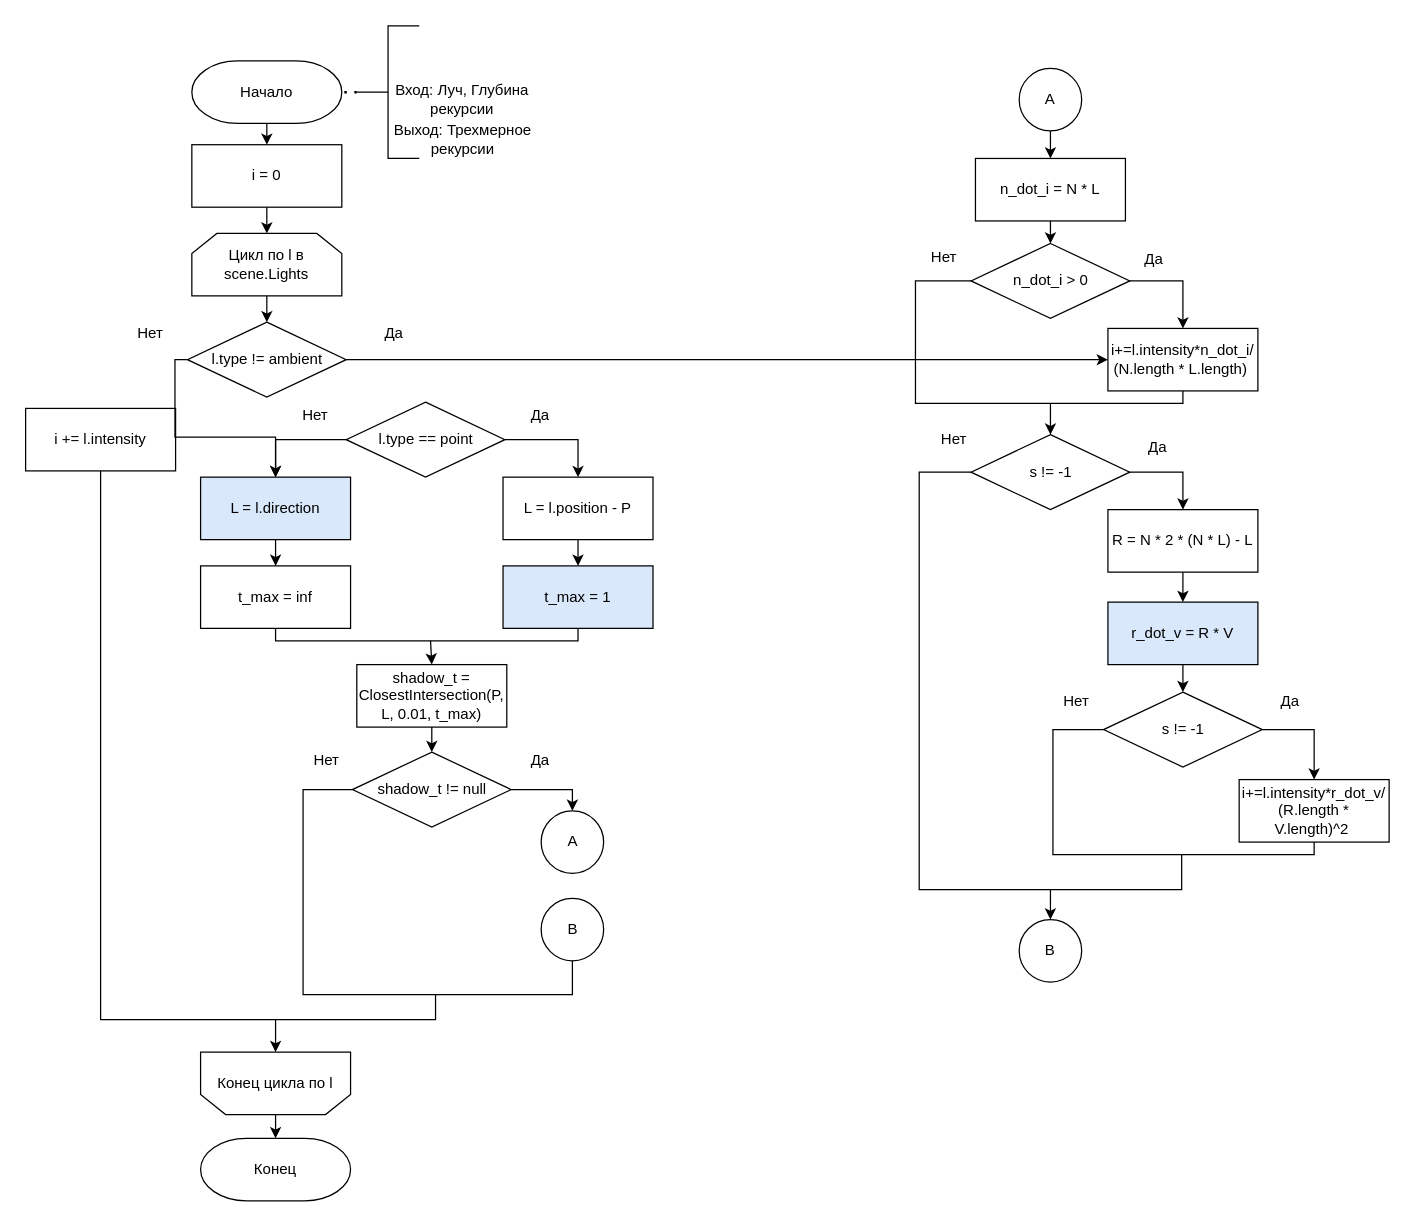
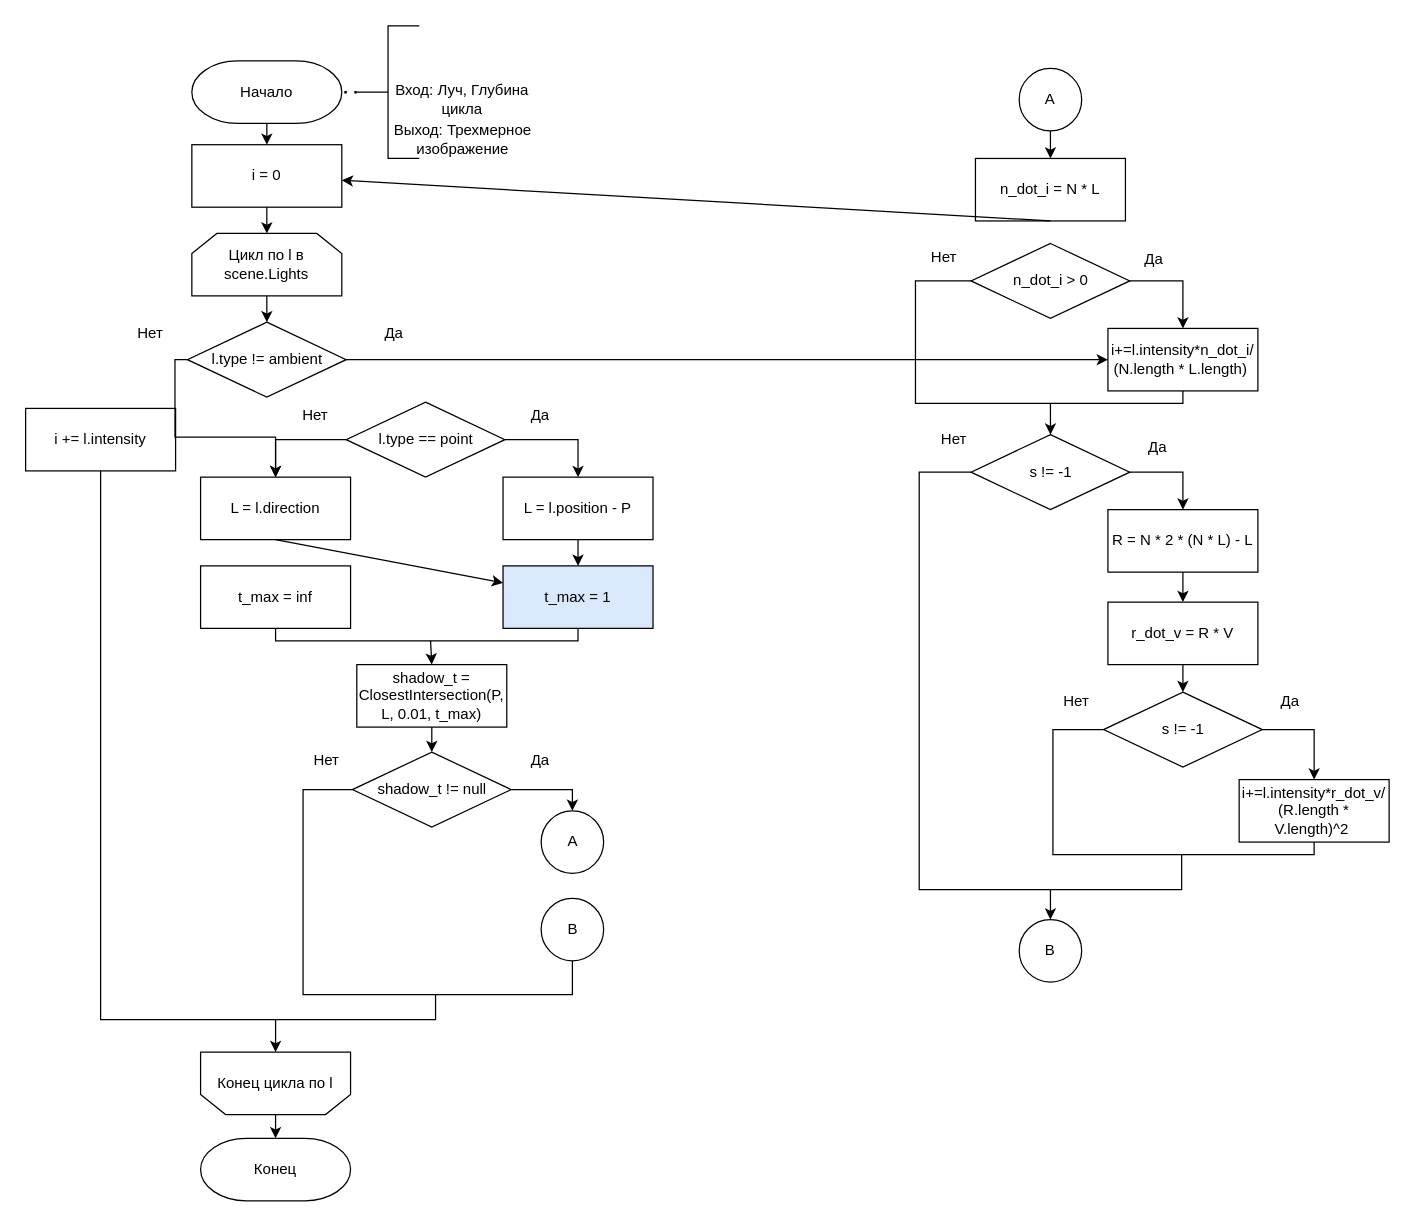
node "Вход: Луч, Глубина рекурсии": label "Вход: Луч, Глубина рекурсии" -> "Вход: Луч, Глубина цикла"
node "Выход: Трехмерное рекурсии": label "Выход: Трехмерное рекурсии" -> "Выход: Трехмерное изображение"
edge "n_dot_i = N * L" -> "n_dot_i > 0": now "n_dot_i = N * L" -> "i = 0"
node "L = l.direction": fillcolor #dae8fc -> #ffffff
edge "L = l.direction" -> "t_max = inf": now "L = l.direction" -> "t_max = 1"
node "r_dot_v = R * V": fillcolor #dae8fc -> #ffffff
